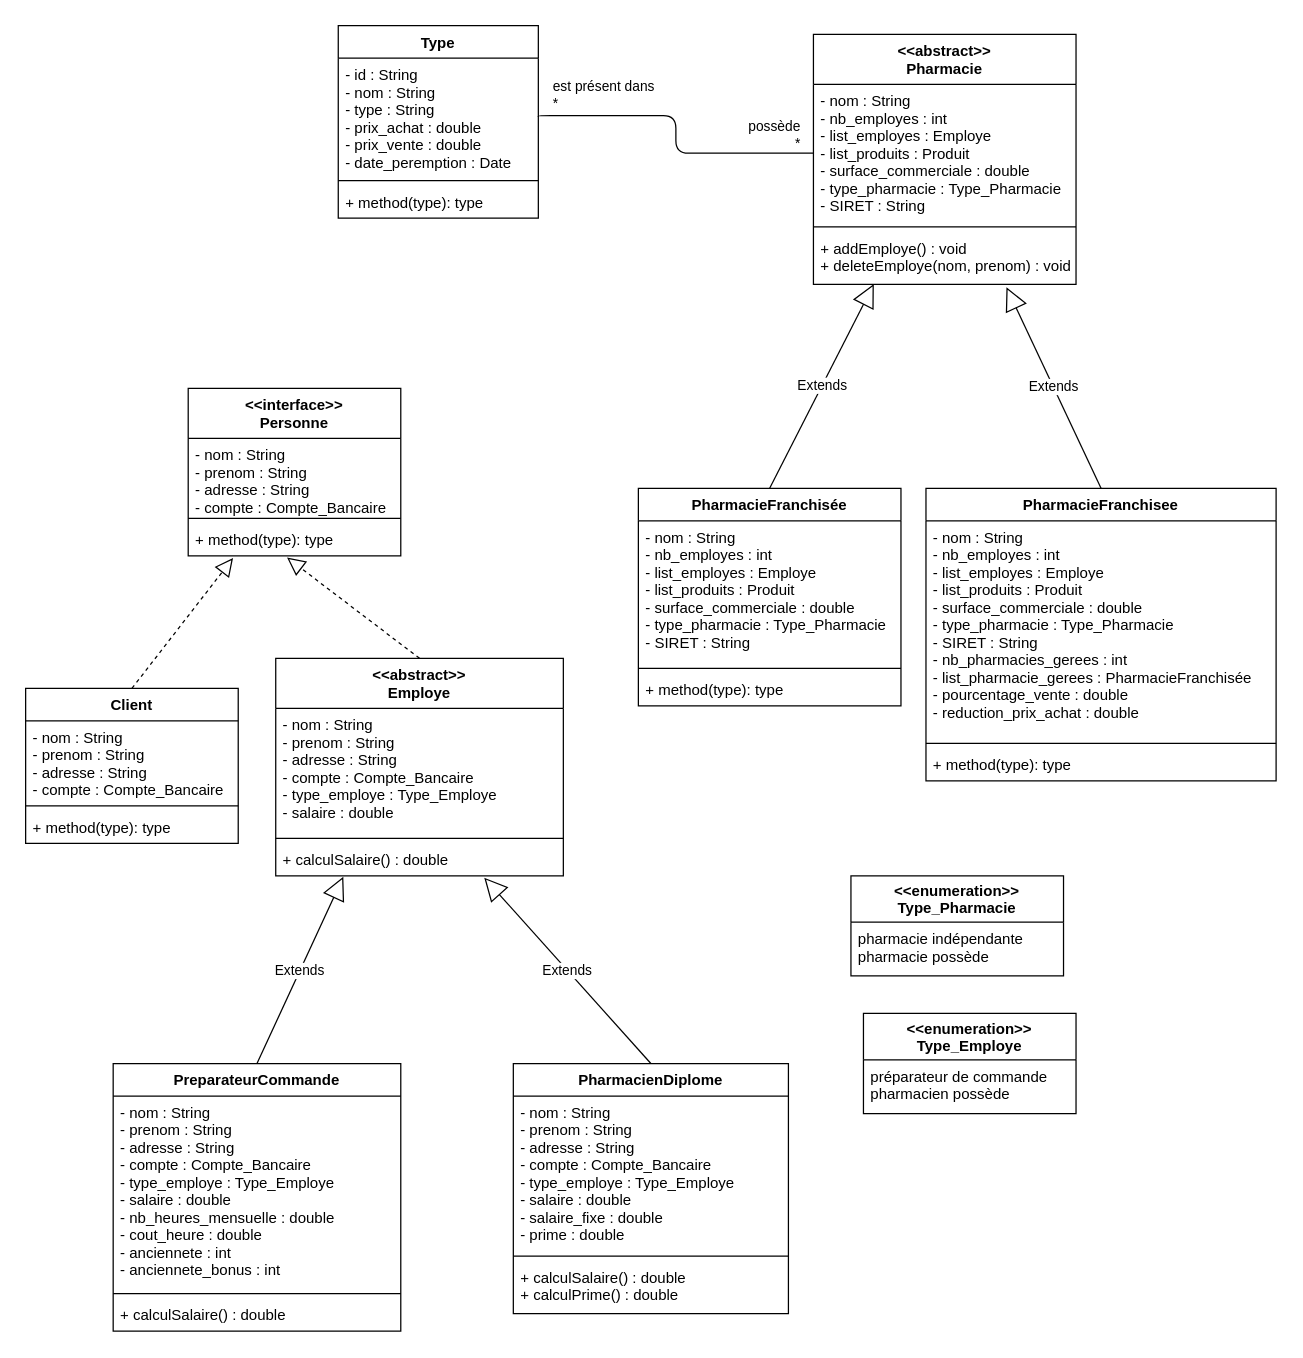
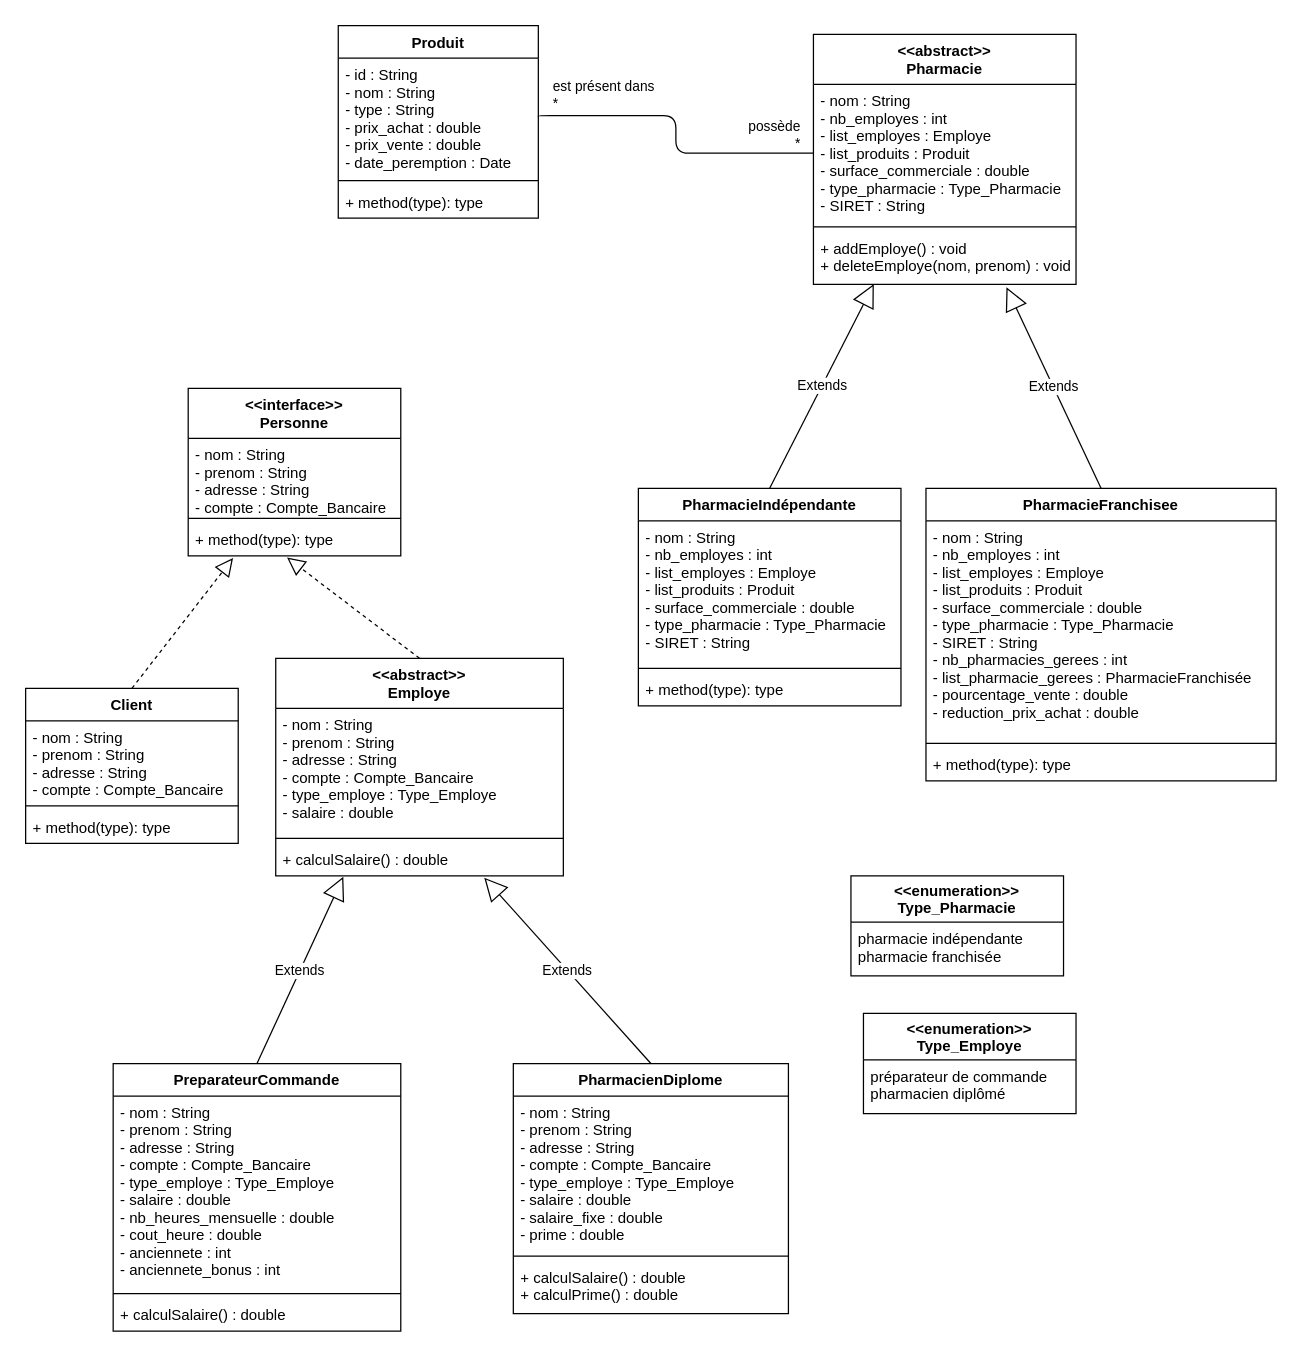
node "Type": label "Type" -> "Produit"
node "PharmacieFranchisée": label "PharmacieFranchisée" -> "PharmacieIndépendante"
node "pharmacie indépendante pharmacie possède": label "pharmacie indépendante pharmacie possède" -> "pharmacie indépendante pharmacie franchisée"
node "préparateur de commande pharmacien possède": label "préparateur de commande pharmacien possède" -> "préparateur de commande pharmacien diplômé"
